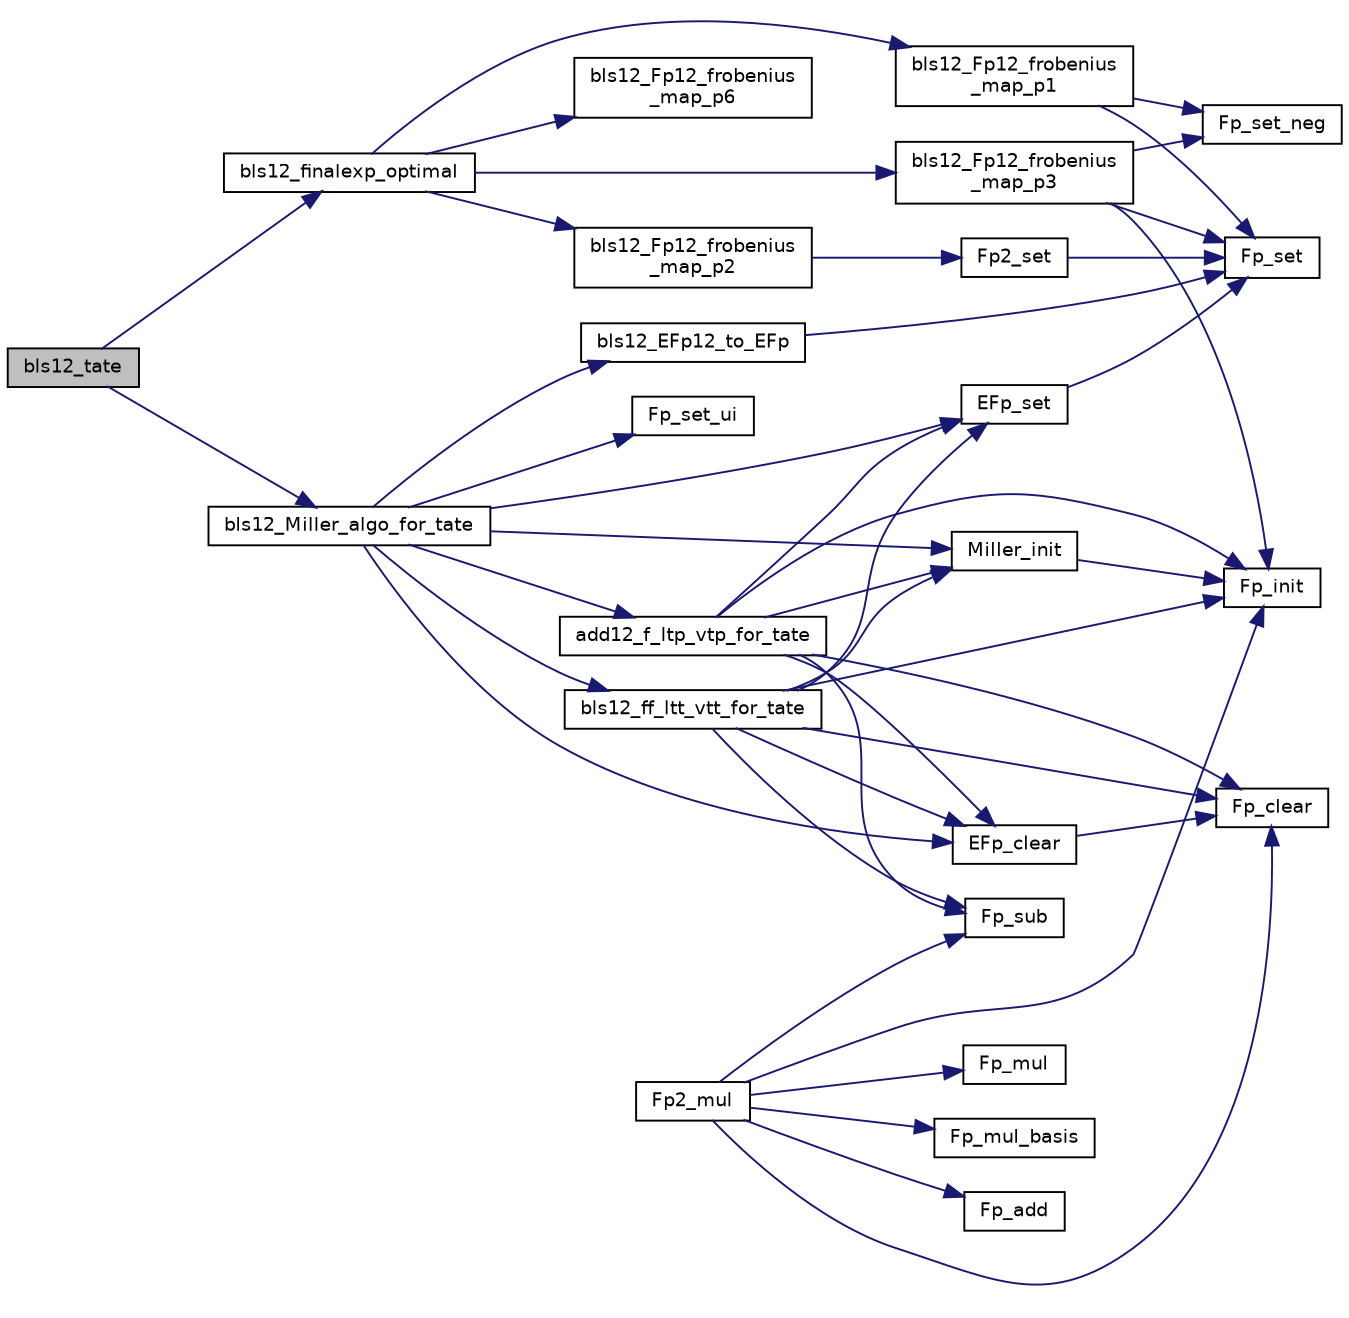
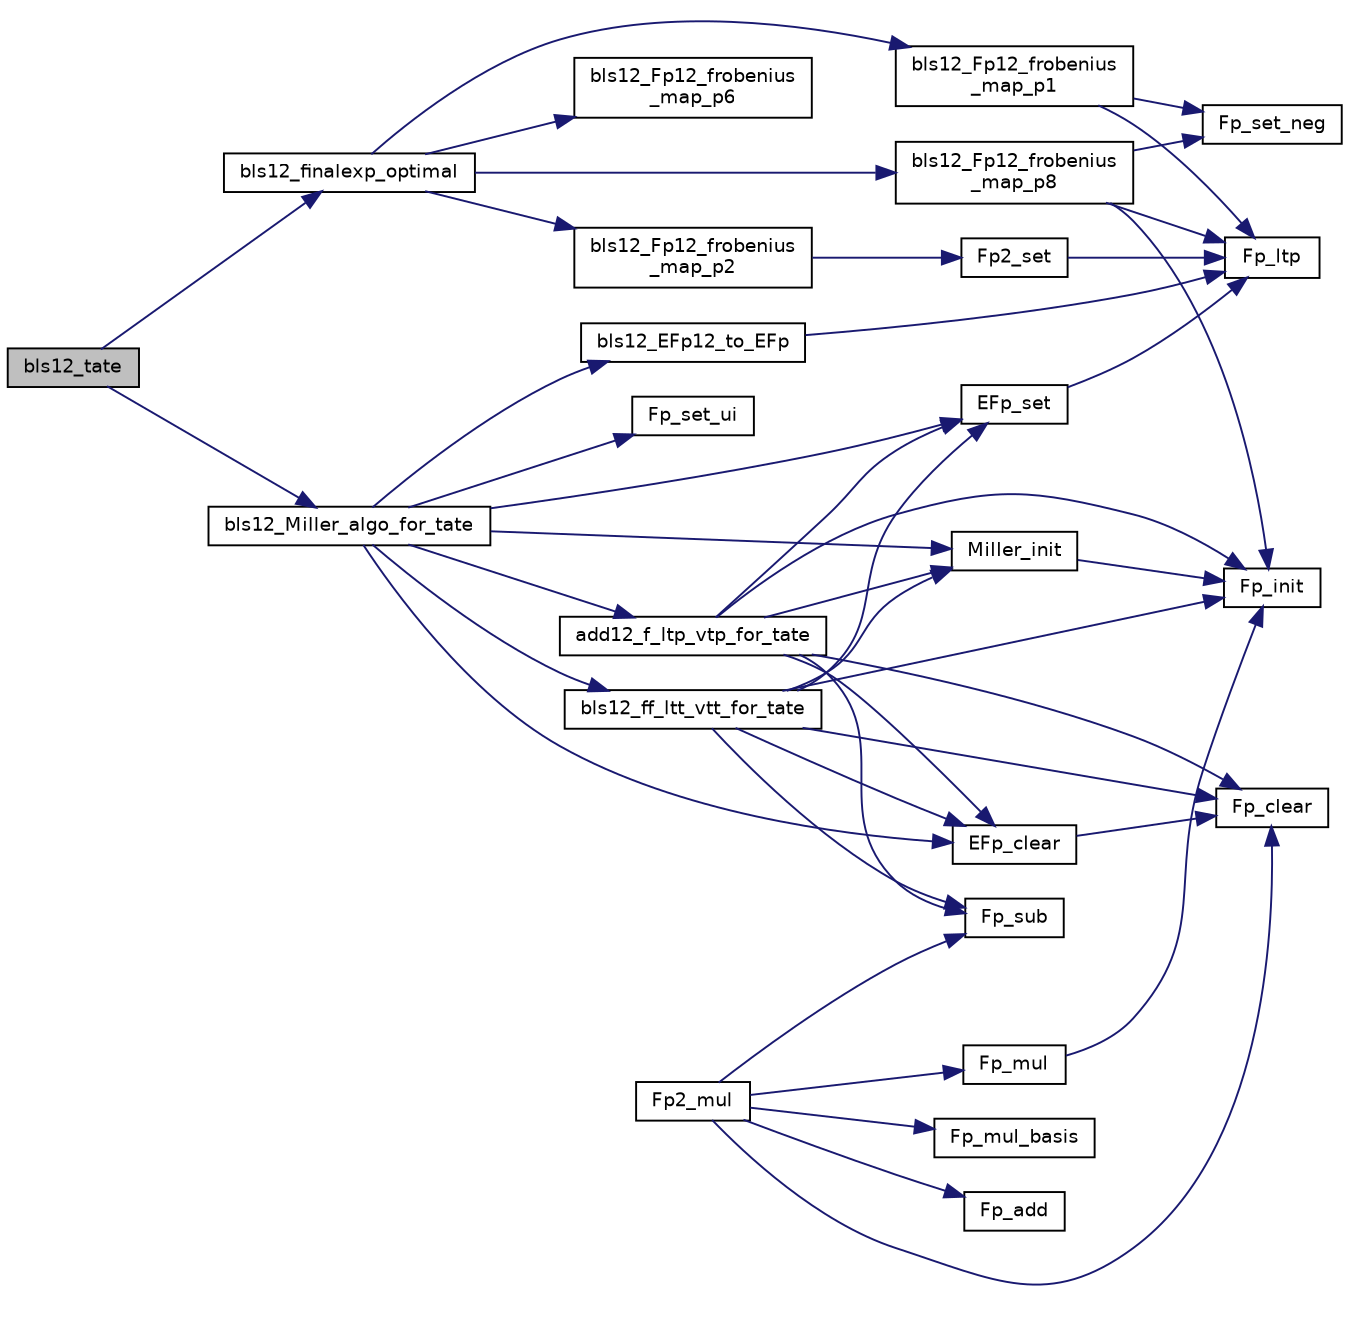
node "bls12_Fp12_frobenius _map_p3": label "bls12_Fp12_frobenius _map_p3" -> "bls12_Fp12_frobenius _map_p8"
node "Fp_set": label "Fp_set" -> "Fp_ltp"
edge "Fp2_mul" -> "Fp_init": now "Fp_mul" -> "Fp_init"
